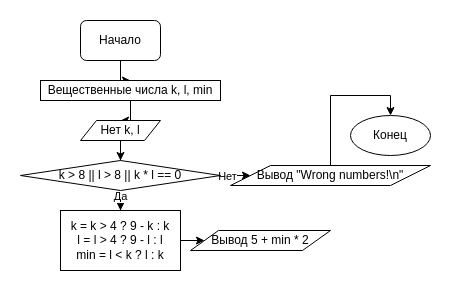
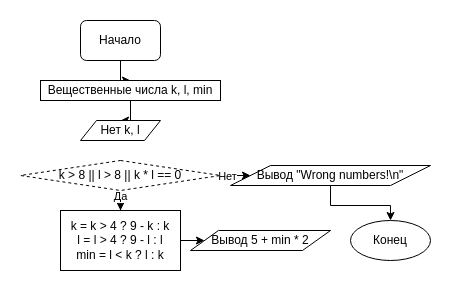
node "Конец": moved (391, 136) -> (391, 241)
edge "Нет k, l" -> "k > 8 || l > 8 || k * l == 0": removed
node "k > 8 || l > 8 || k * l == 0": style solid -> dashed
